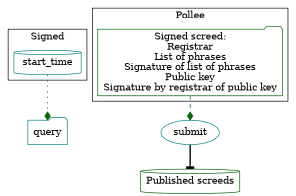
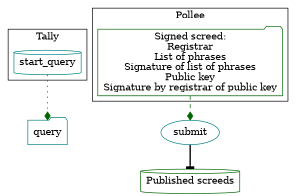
cluster "Signed": label "Signed" -> "Tally"
node "start_time": label "start_time" -> "start_query"
